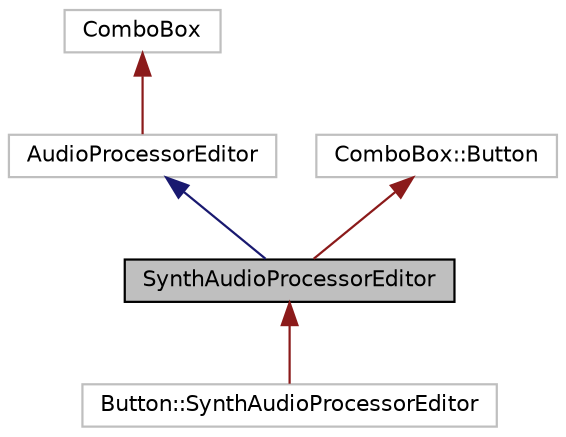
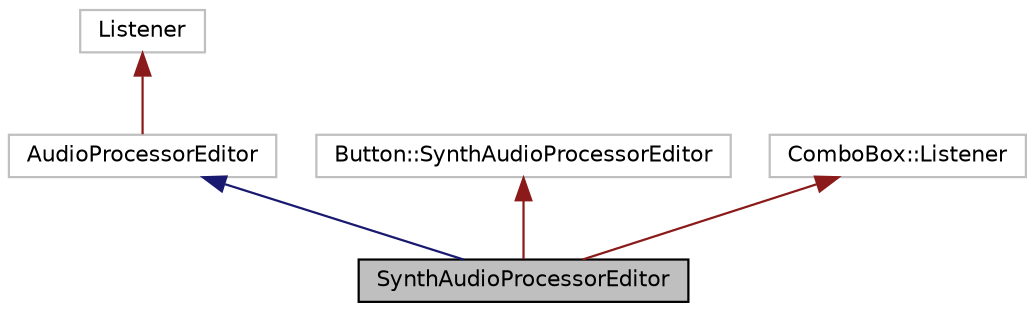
node "ComboBox": label "ComboBox" -> "Listener"
node "ComboBox::Button": label "ComboBox::Button" -> "ComboBox::Listener"
edge "Button::SynthAudioProcessorEditor" -> "SynthAudioProcessorEditor": reversed
